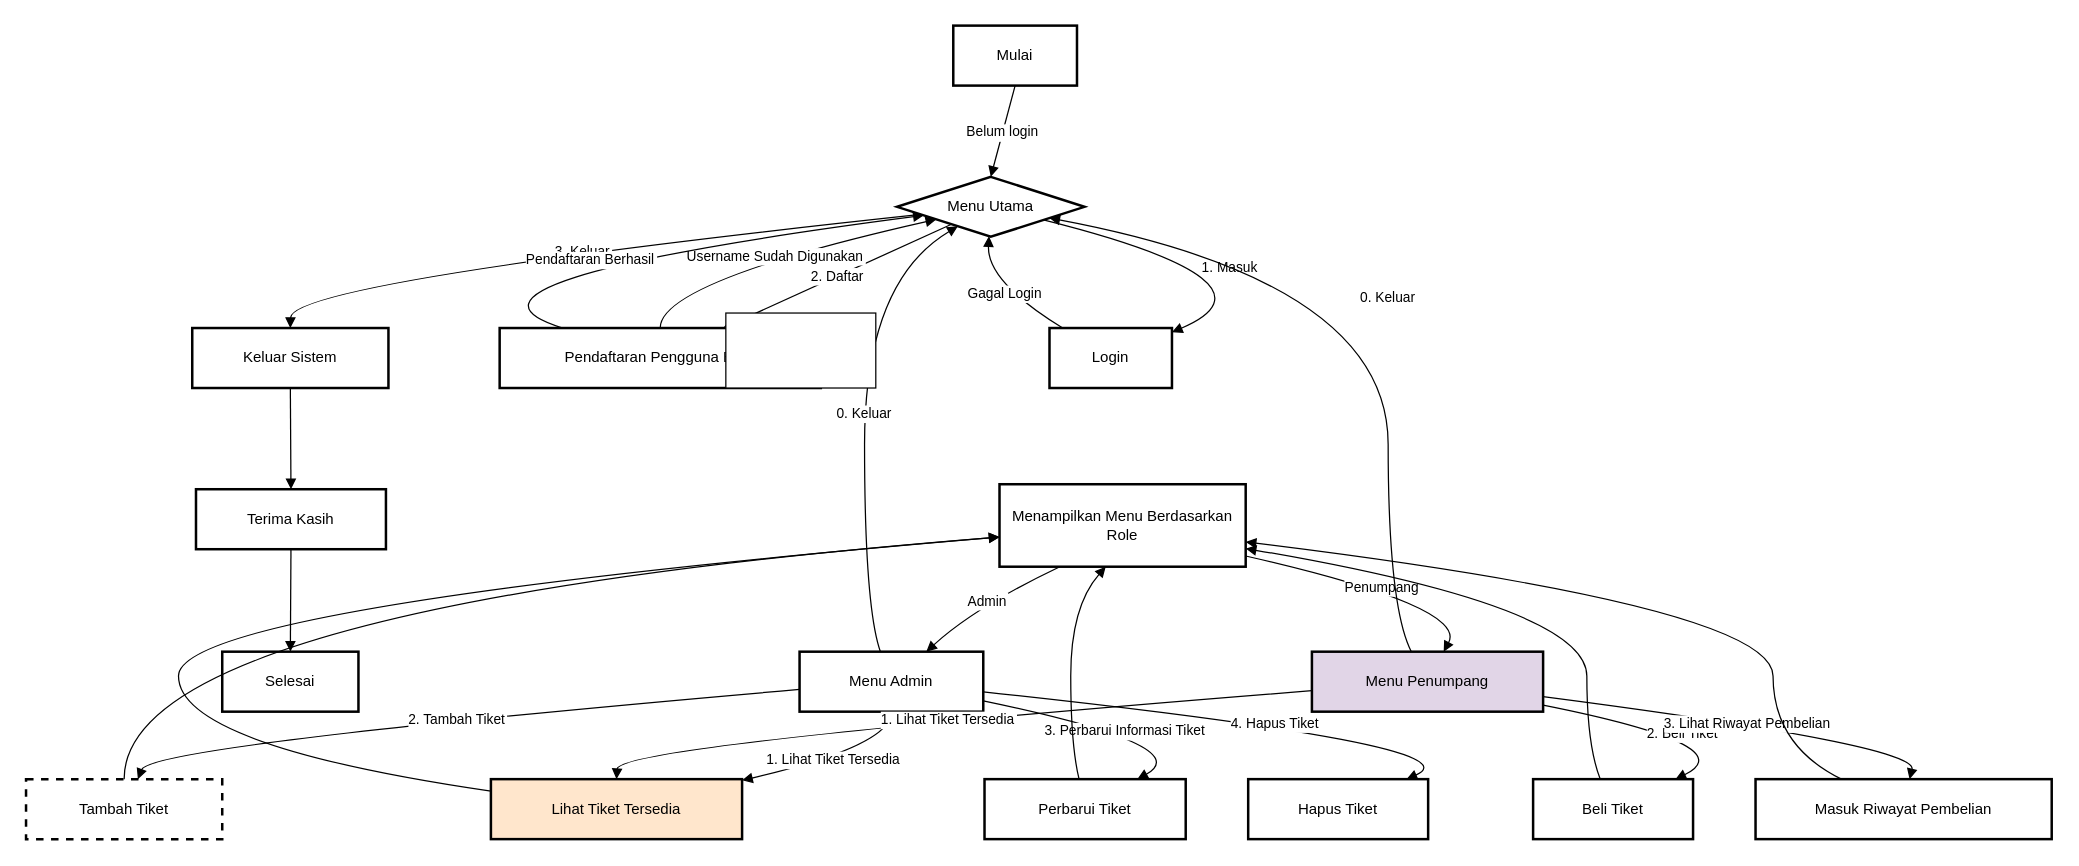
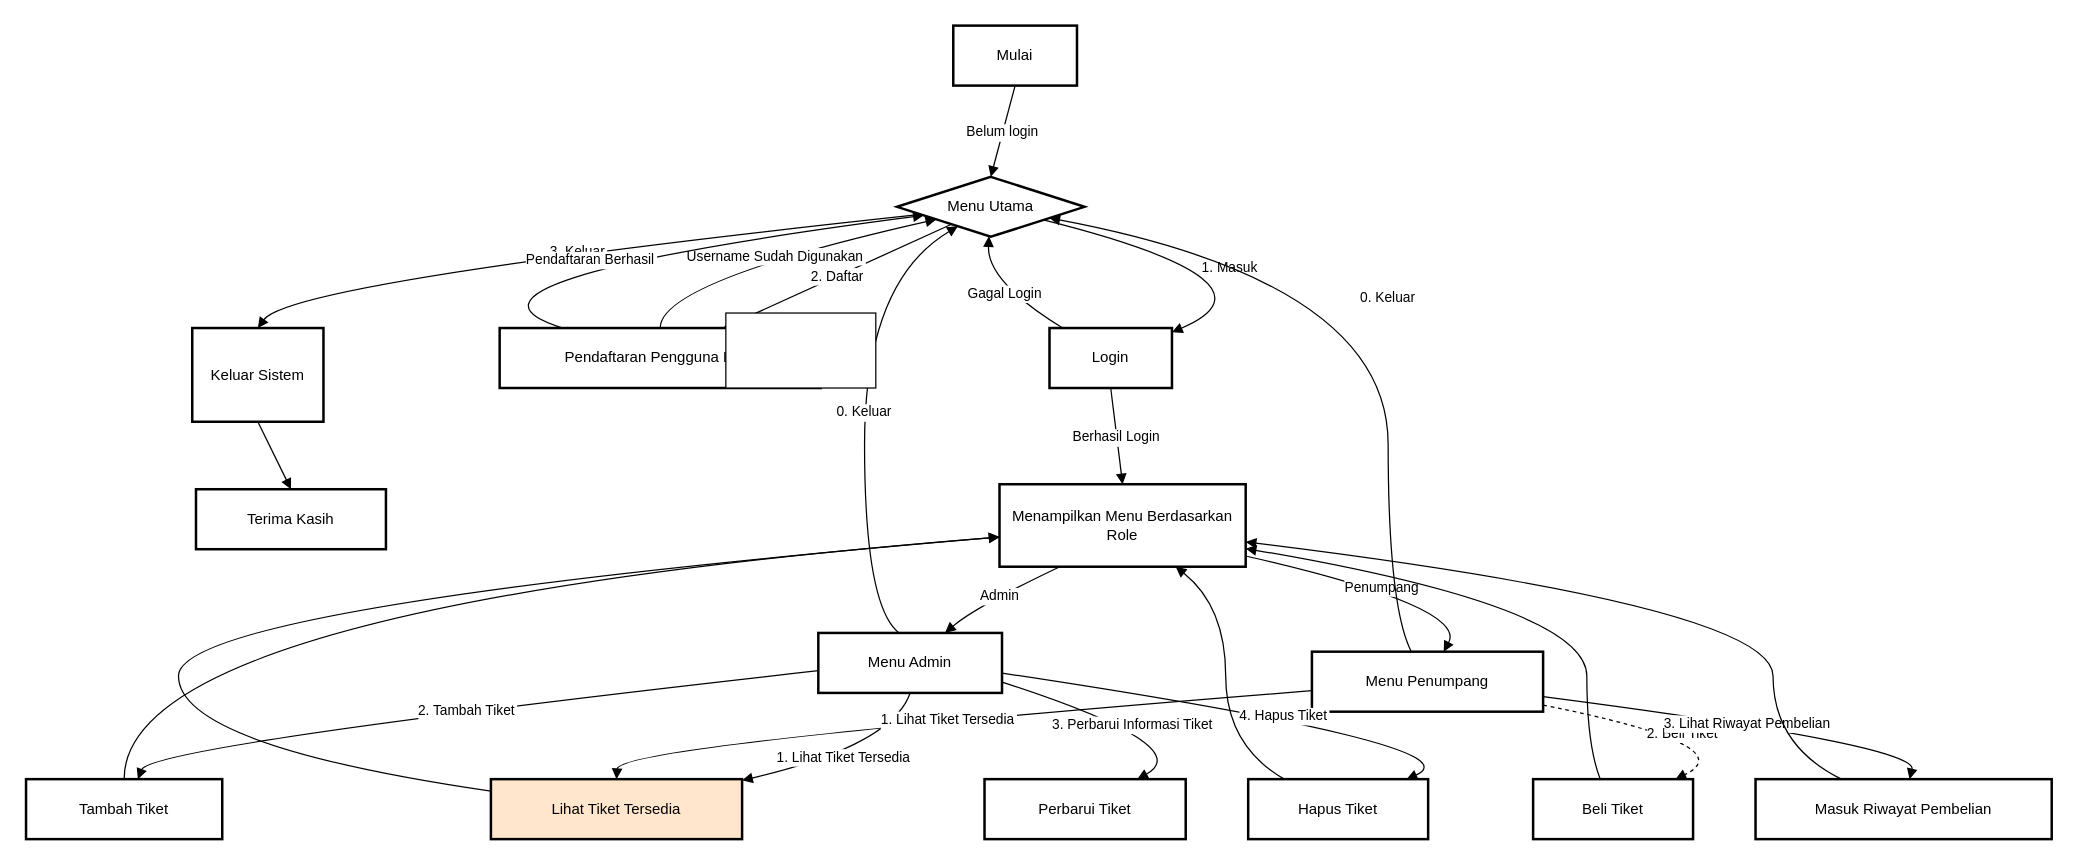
node "Keluar Sistem": size 196x60 -> 131x94
edge "Login" -> "Menampilkan Menu Berdasarkan Role": added, label "Berhasil Login"
edge "Terima Kasih" -> "Selesai": removed
edge "Perbarui Tiket" -> "Menampilkan Menu Berdasarkan Role": removed
edge "Hapus Tiket" -> "Menampilkan Menu Berdasarkan Role": added
node "Selesai": removed
node "Menu Admin": moved (891, 682) -> (910, 663)
node "Menu Penumpang": fillcolor #e1d5e7 -> #ffffff
edge "Menu Penumpang" -> "Beli Tiket": style solid -> dashed
node "Tambah Tiket": style dashed -> solid
